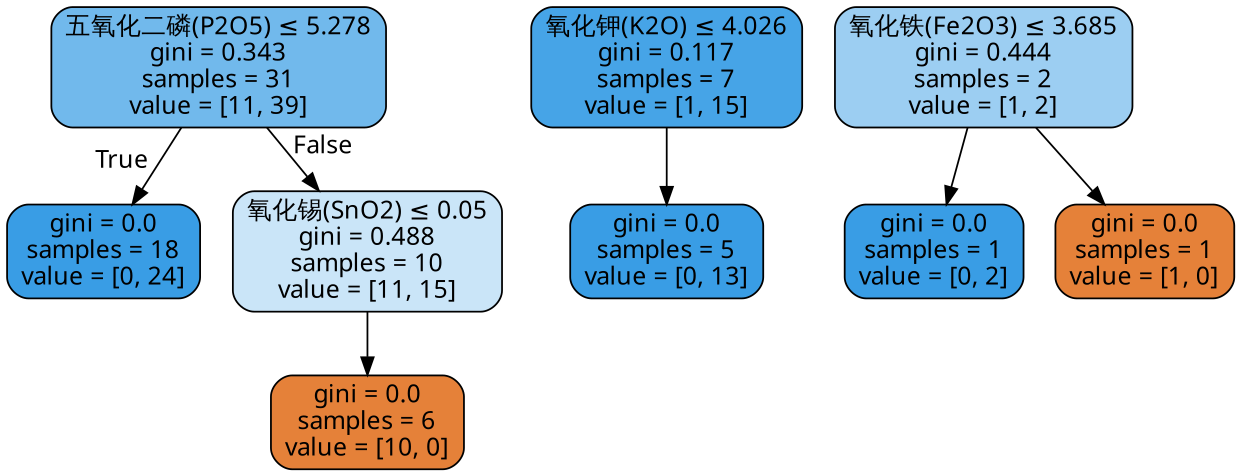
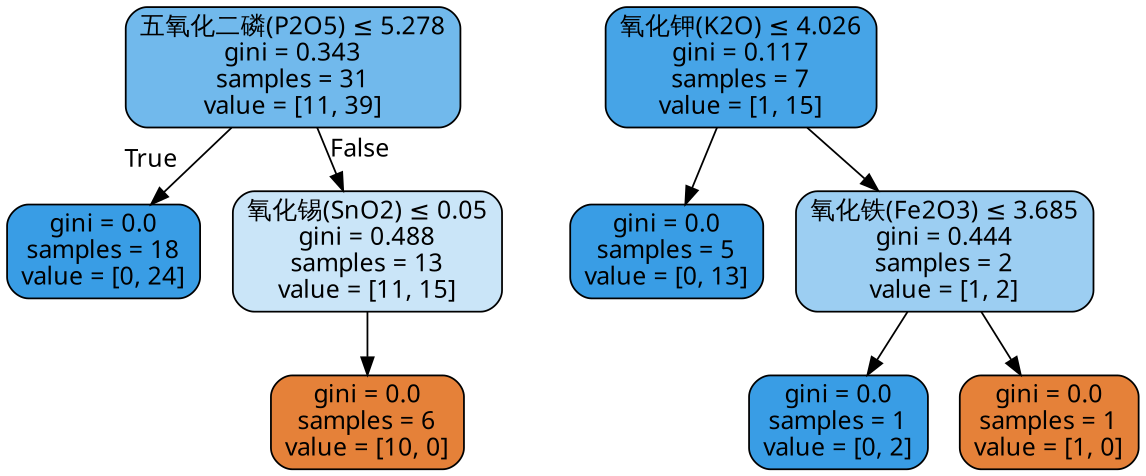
edge "氧化钾(K2O) ≤ 4.026" -> "氧化铁(Fe2O3) ≤ 3.685": added
node "氧化锡(SnO2) ≤ 0.05": text "samples = 10" -> "samples = 13"
